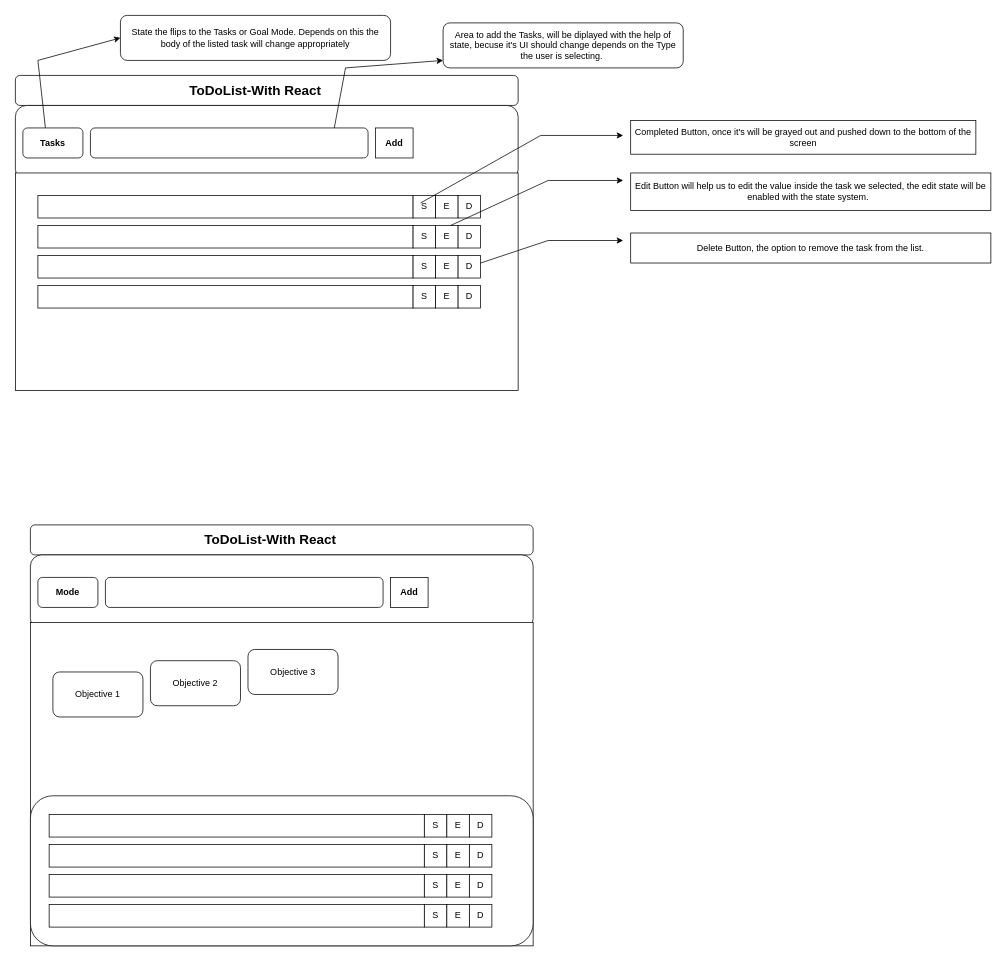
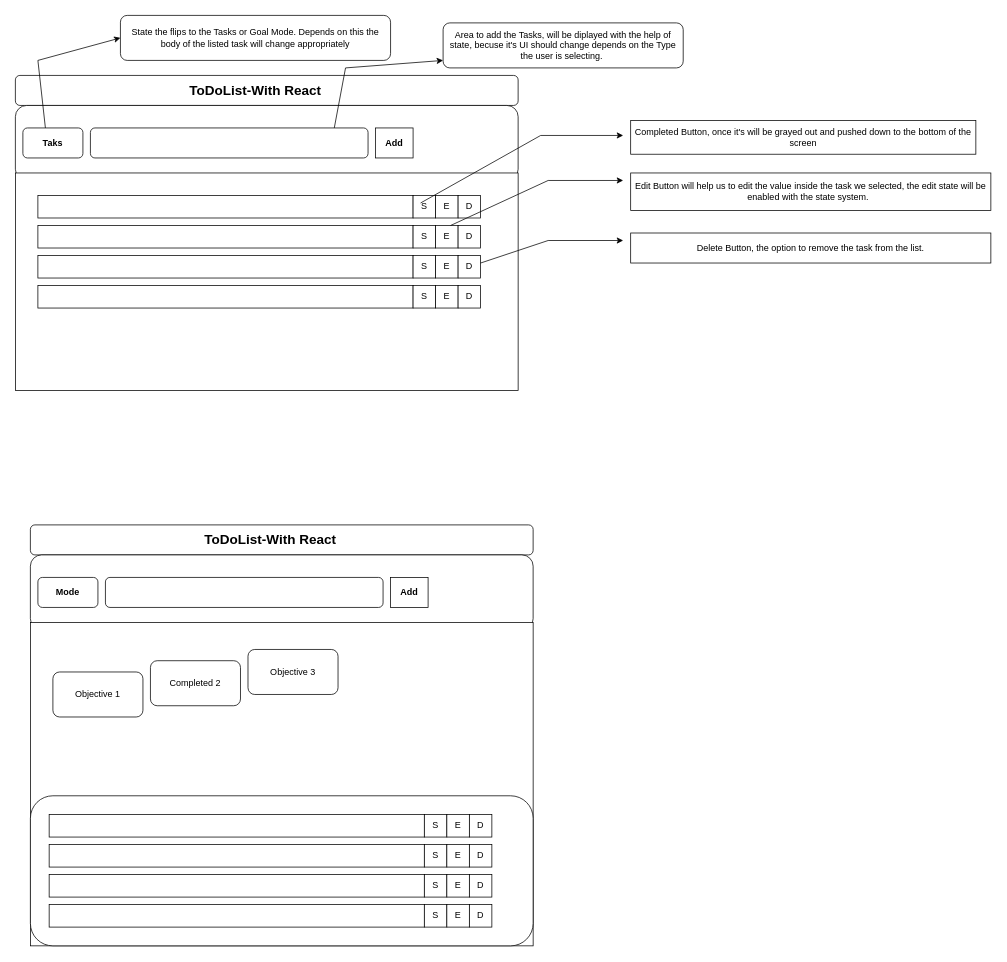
node "Tasks": label "Tasks" -> "Taks"
node "Objective 2": label "Objective 2" -> "Completed 2"
